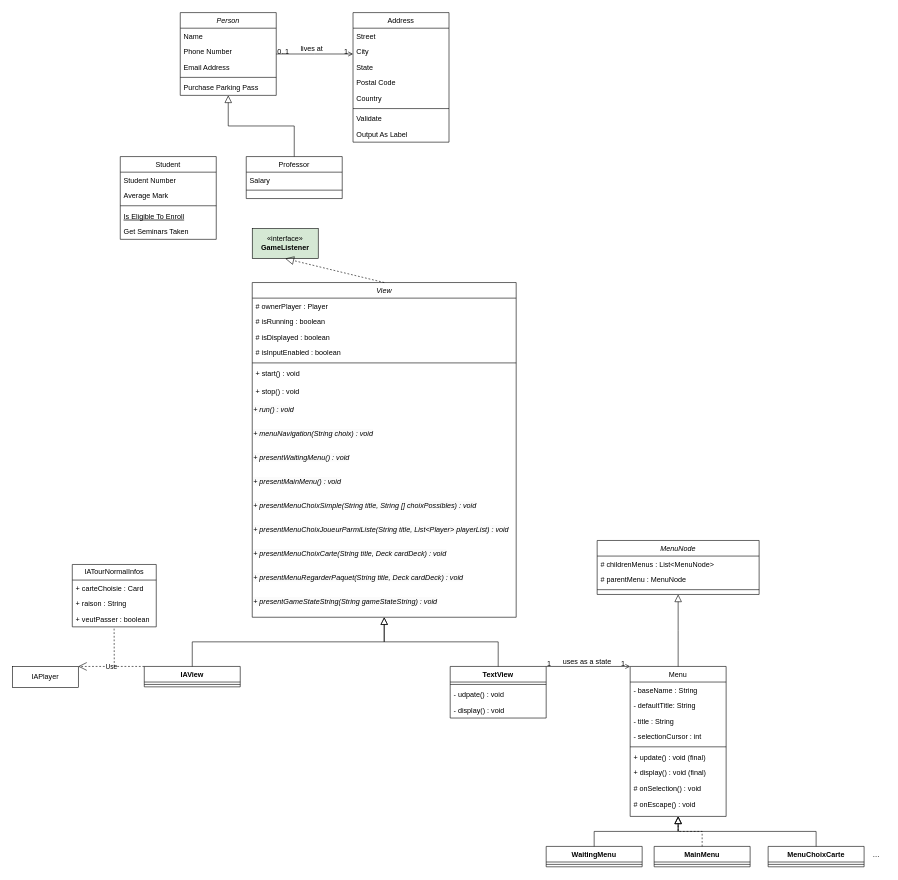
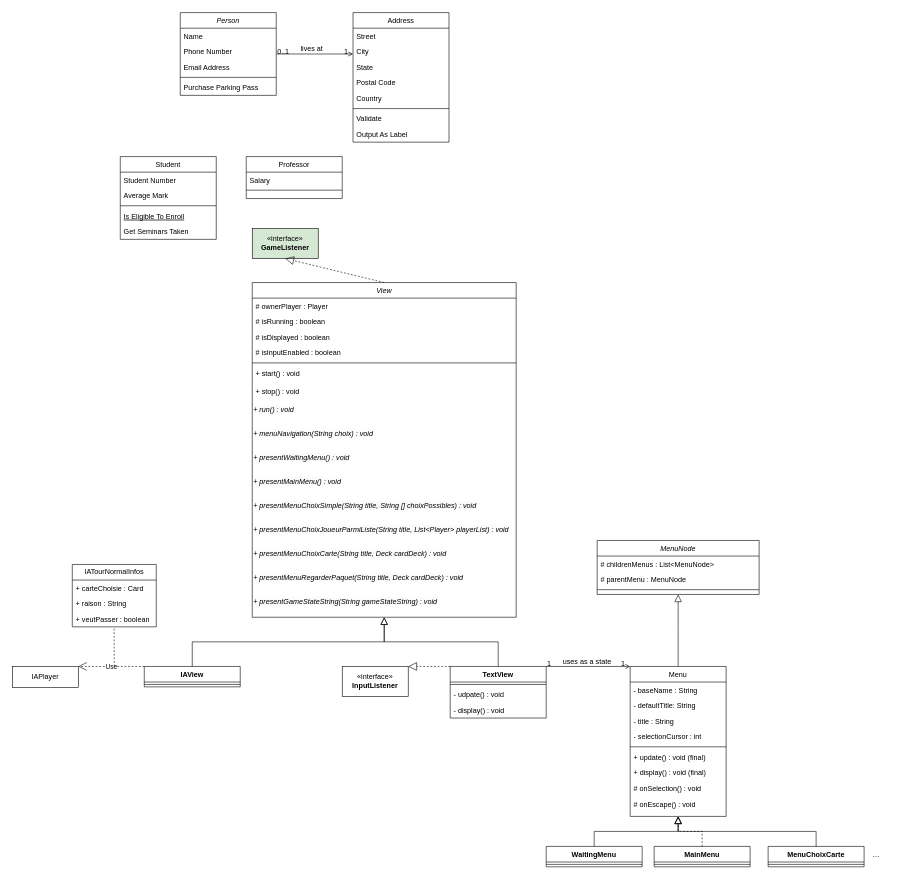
edge "Professor" -> "Person": removed
edge "TextView" -> "«interface» InputListener": added
node "«interface» InputListener": added
